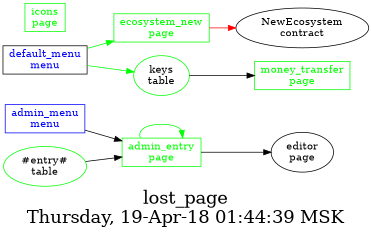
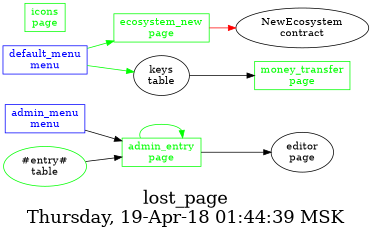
node "default_menu menu": color black -> blue
node "keys table": color green -> black
